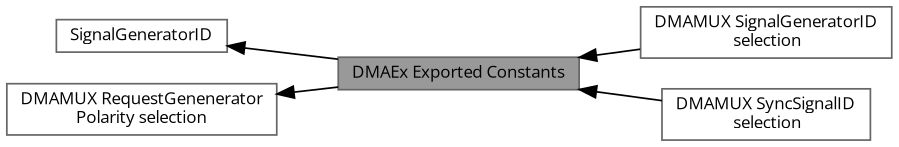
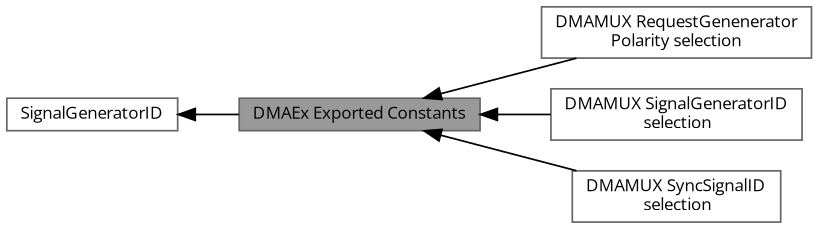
edge "DMAEx Exported Constants" -> "DMAMUX RequestGenenerator Polarity selection": reversed
